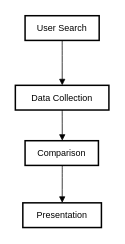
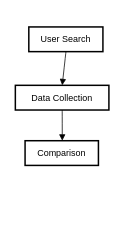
node "User Search": moved (62, 28) -> (66, 39)
edge "Comparison" -> "Presentation": removed
node "Presentation": removed
